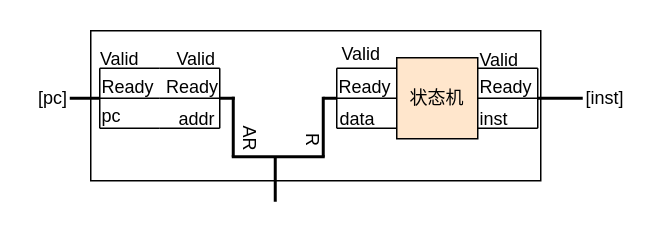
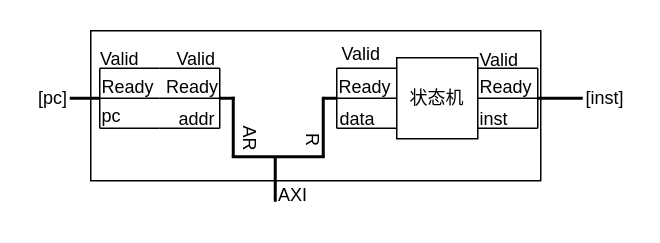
node "状态机": fillcolor #ffe6cc -> #ffffff
node "AXI": added
